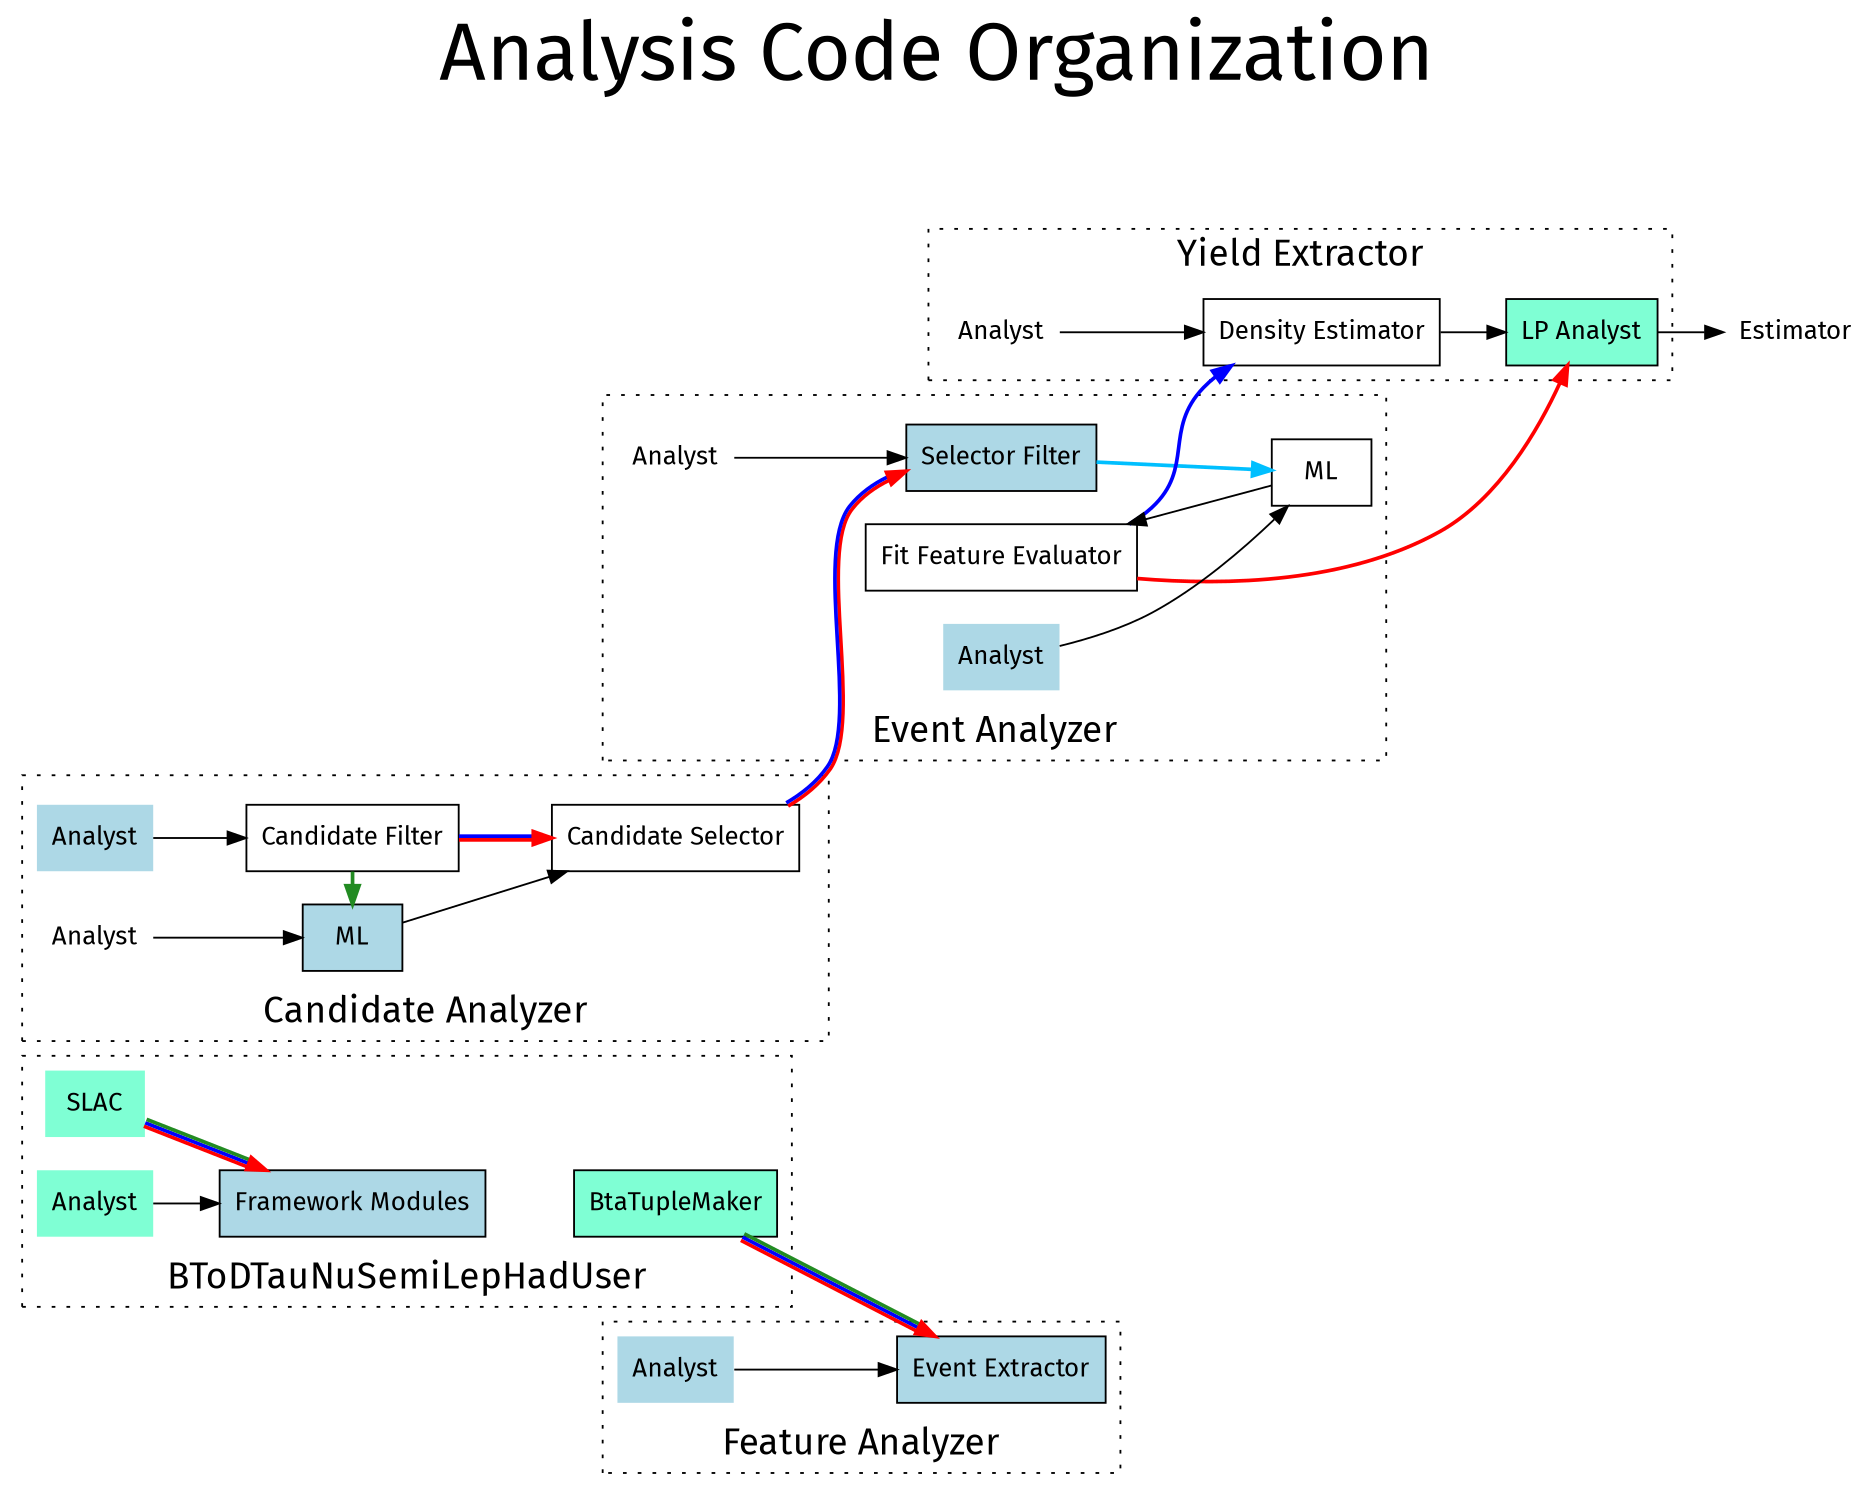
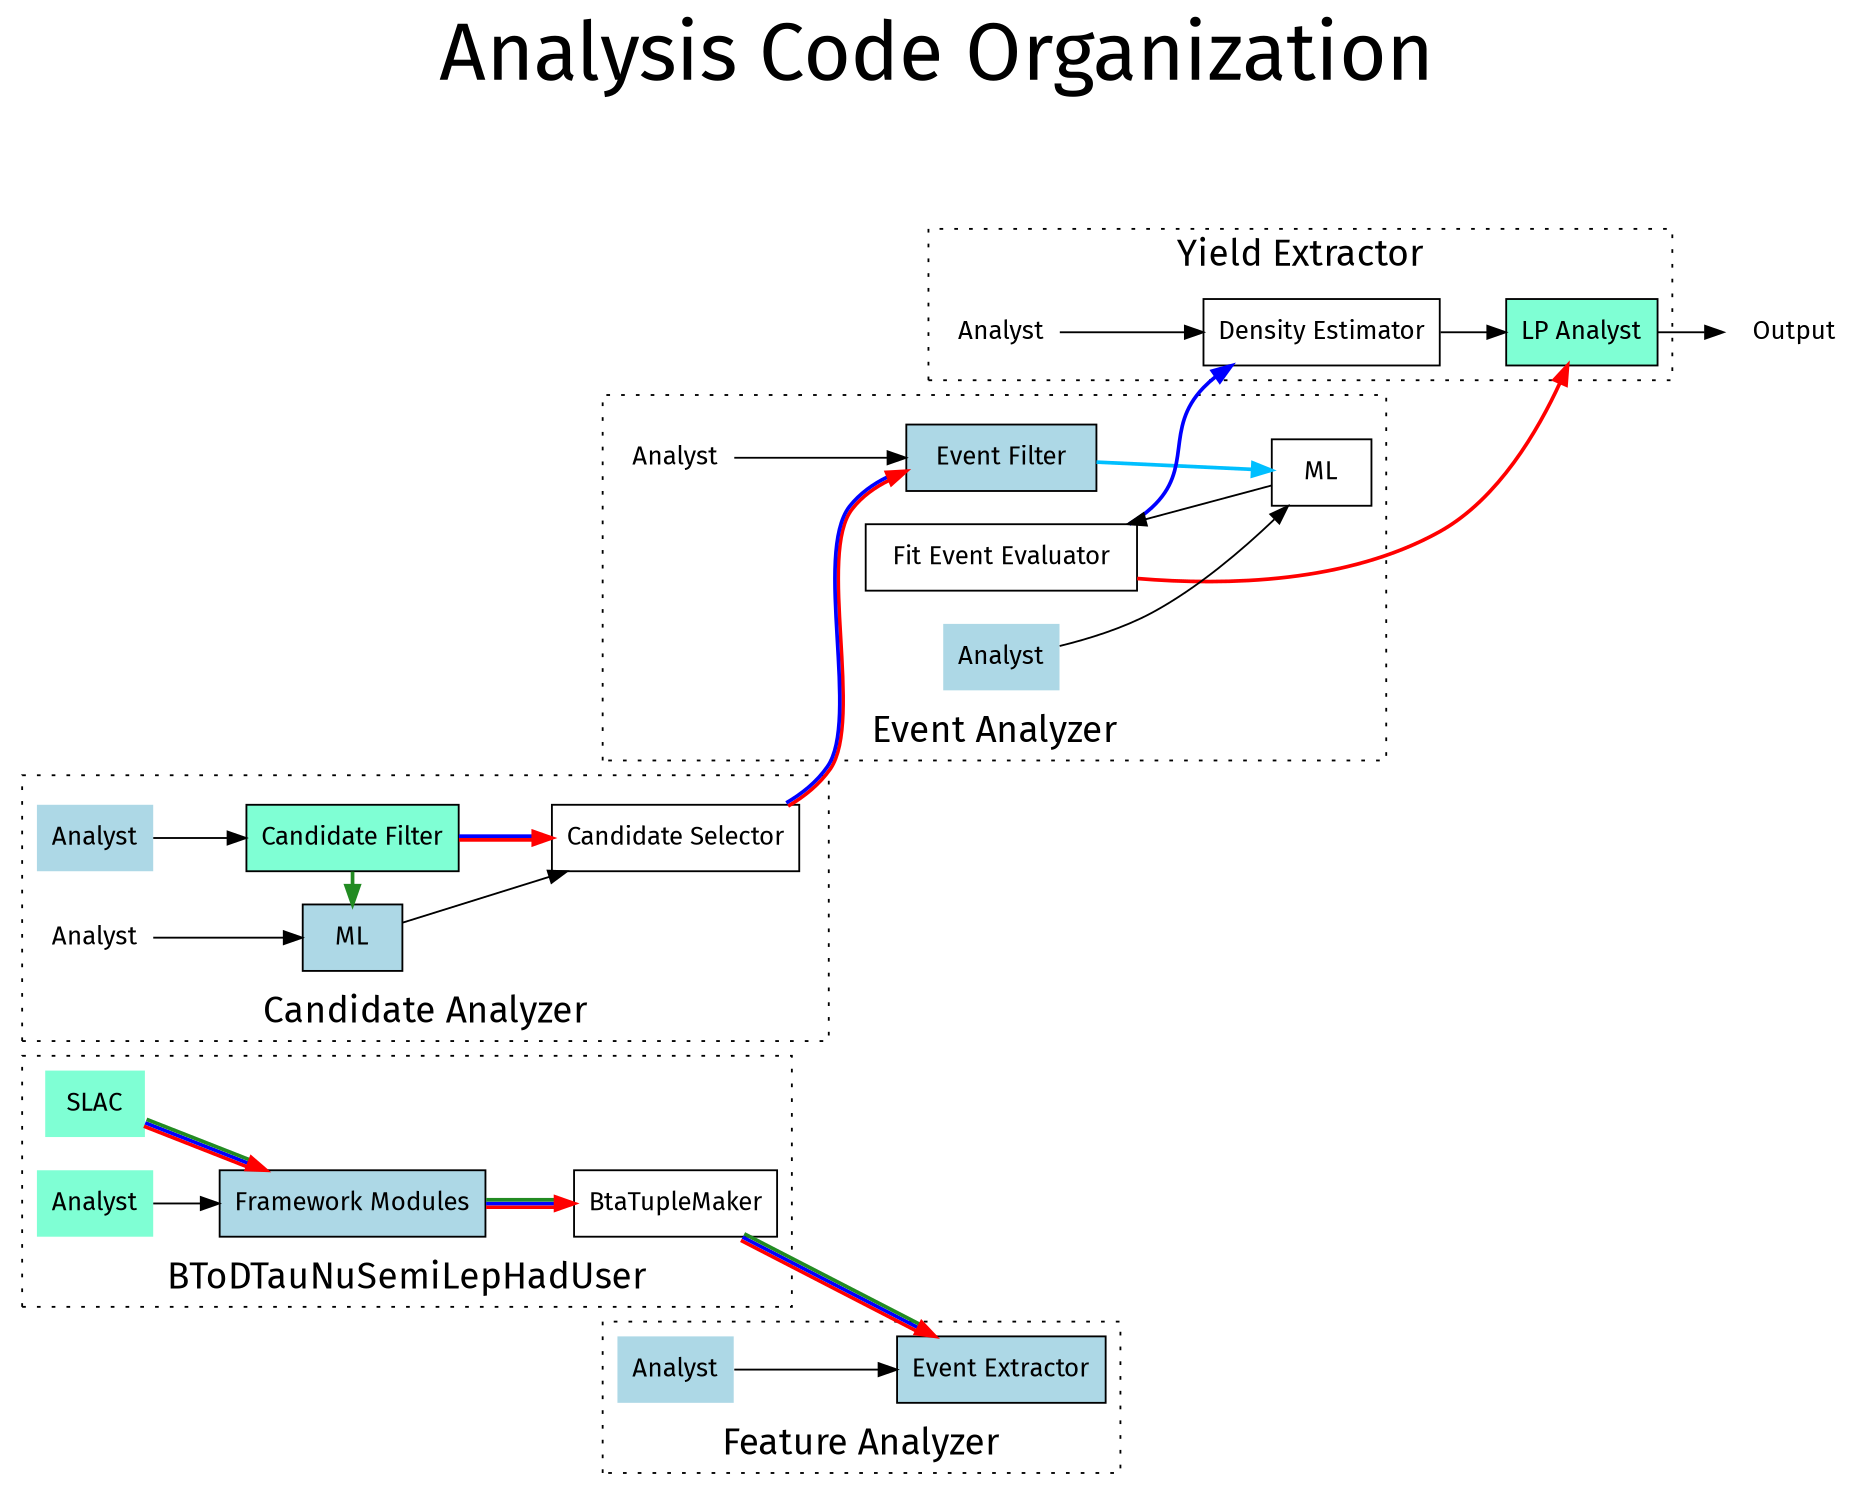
node "Estimator": label "Estimator" -> "Output"
node "Selector Filter": label "Selector Filter" -> "Event Filter"
node "Fit Feature Evaluator": label "Fit Feature Evaluator" -> "Fit Event Evaluator"
node "Candidate Filter": fillcolor white -> aquamarine
edge "Framework Modules" -> "BtaTupleMaker": added
node "BtaTupleMaker": fillcolor aquamarine -> white
